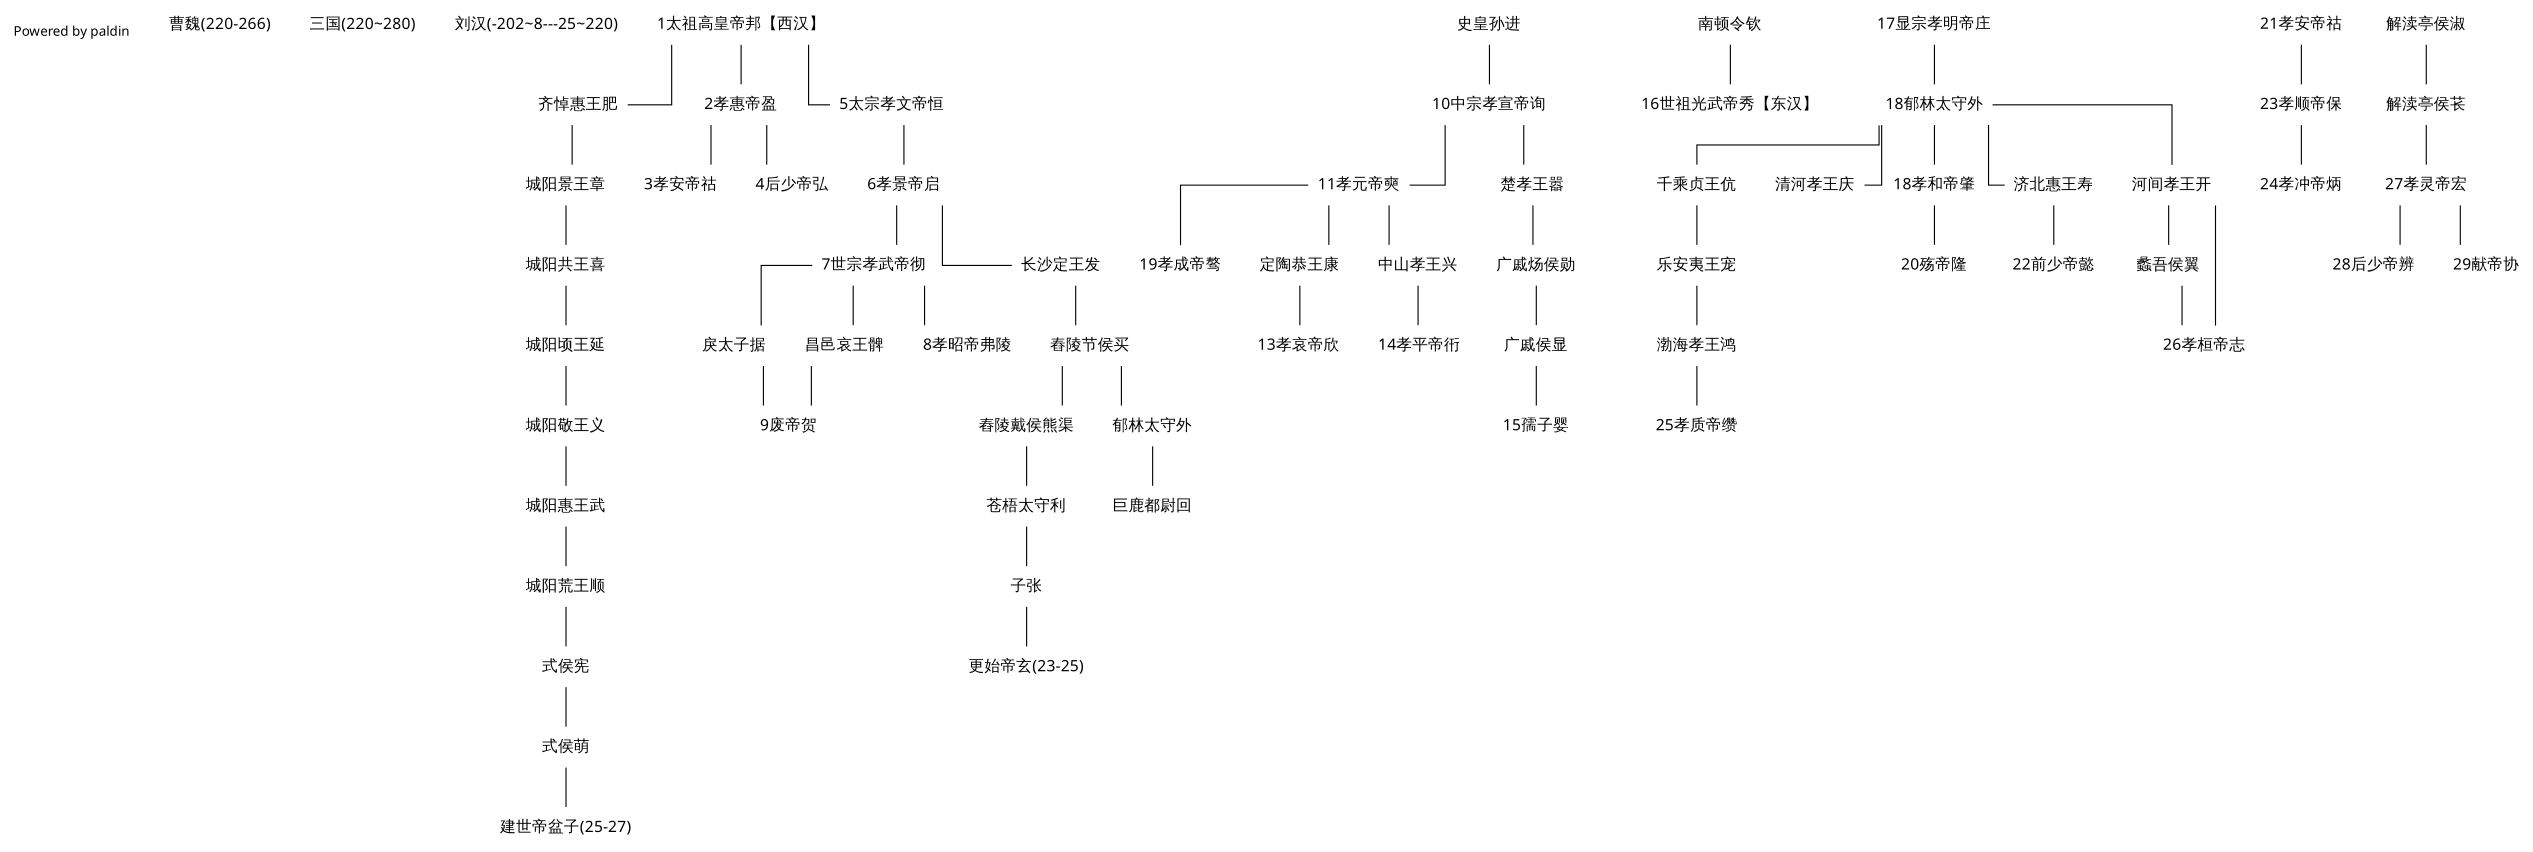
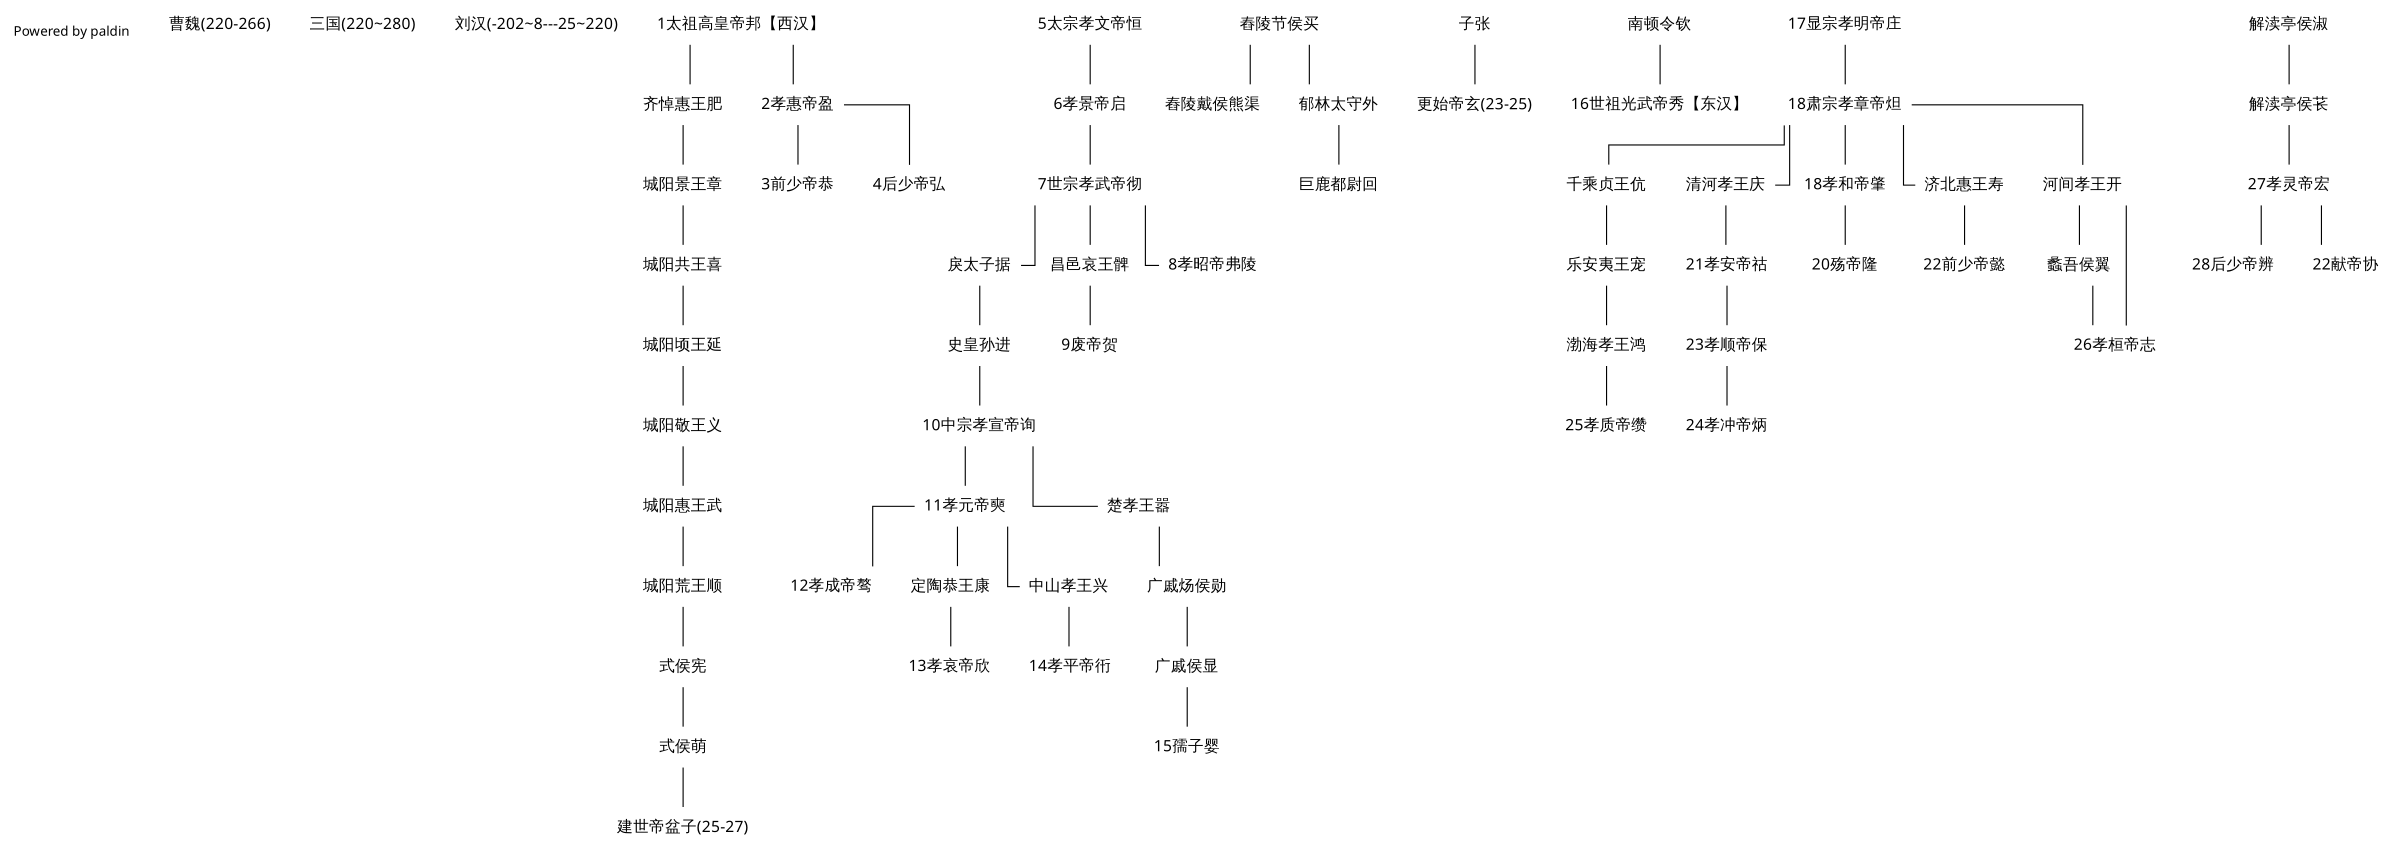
edge "1太祖高皇帝邦【西汉】" -- "5太宗孝文帝恒": removed
node "18郁林太守外": label "18郁林太守外" -> "18肃宗孝章帝炟"
node "3孝安帝祜": label "3孝安帝祜" -> "3前少帝恭"
edge "清河孝王庆" -- "21孝安帝祜": added
node "长沙定王发": removed
node "19孝成帝骜": label "19孝成帝骜" -> "12孝成帝骜"
node "29献帝协": label "29献帝协" -> "22献帝协"
edge "戾太子据" -- "9废帝贺": now "戾太子据" -- "史皇孙进"
node "苍梧太守利": removed
